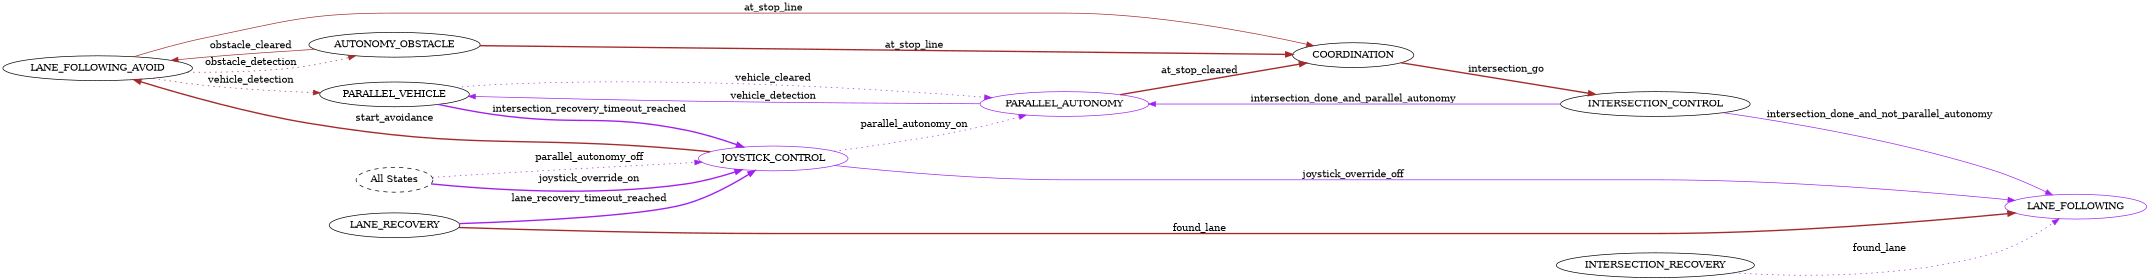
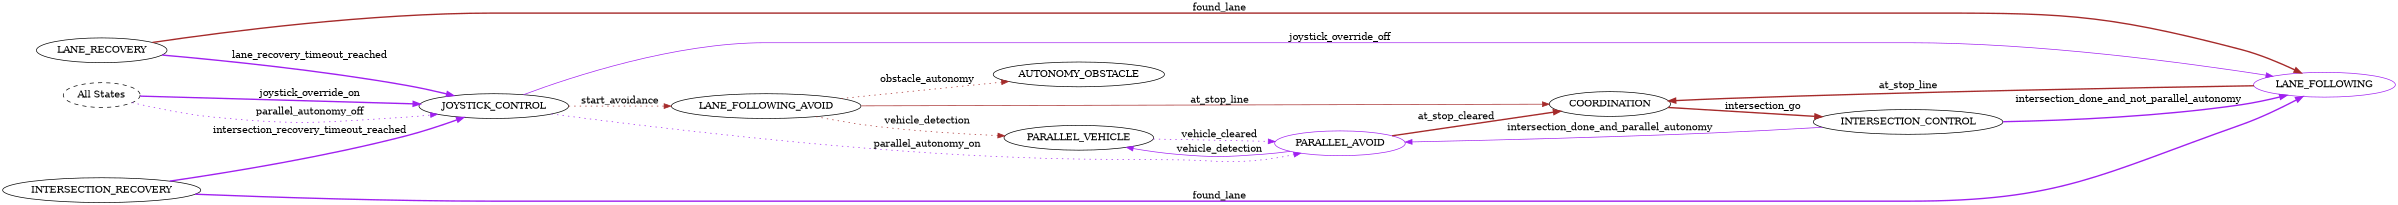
edge "AUTONOMY_OBSTACLE" -> "COORDINATION": now "LANE_FOLLOWING" -> "COORDINATION"
edge "AUTONOMY_OBSTACLE" -> "LANE_FOLLOWING_AVOID": removed, label "obstacle_cleared"
edge "LANE_FOLLOWING_AVOID" -> "AUTONOMY_OBSTACLE": label "obstacle_detection" -> "obstacle_autonomy"
node "PARALLEL_AUTONOMY": label "PARALLEL_AUTONOMY" -> "PARALLEL_AVOID"
edge "PARALLEL_VEHICLE" -> "JOYSTICK_CONTROL": now "INTERSECTION_RECOVERY" -> "JOYSTICK_CONTROL"
edge "JOYSTICK_CONTROL" -> "LANE_FOLLOWING_AVOID": style bold -> dotted
edge "INTERSECTION_CONTROL" -> "LANE_FOLLOWING": style solid -> bold
node "JOYSTICK_CONTROL": color purple -> black
edge "INTERSECTION_RECOVERY" -> "LANE_FOLLOWING": style dotted -> bold
